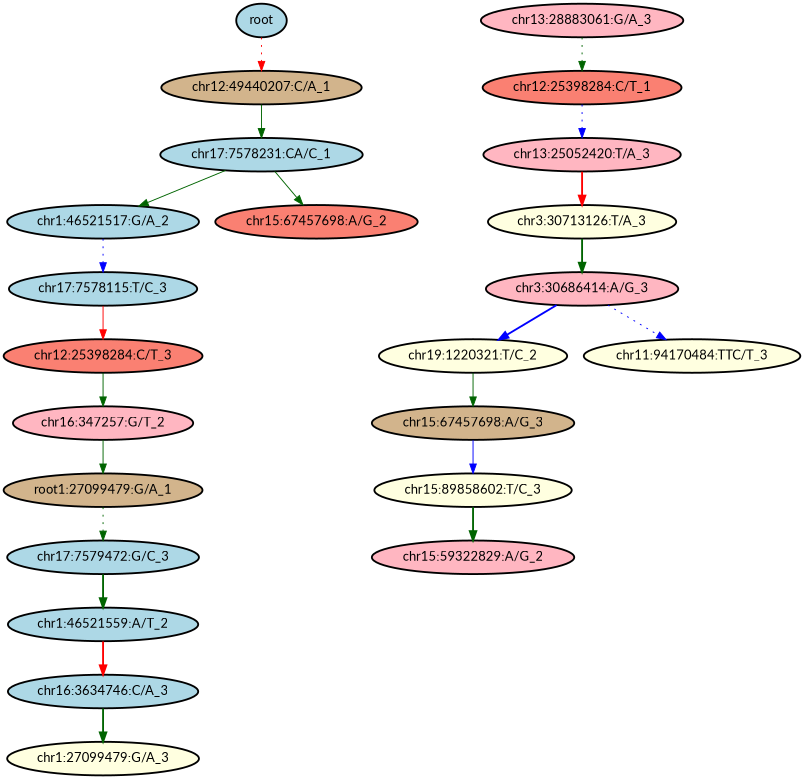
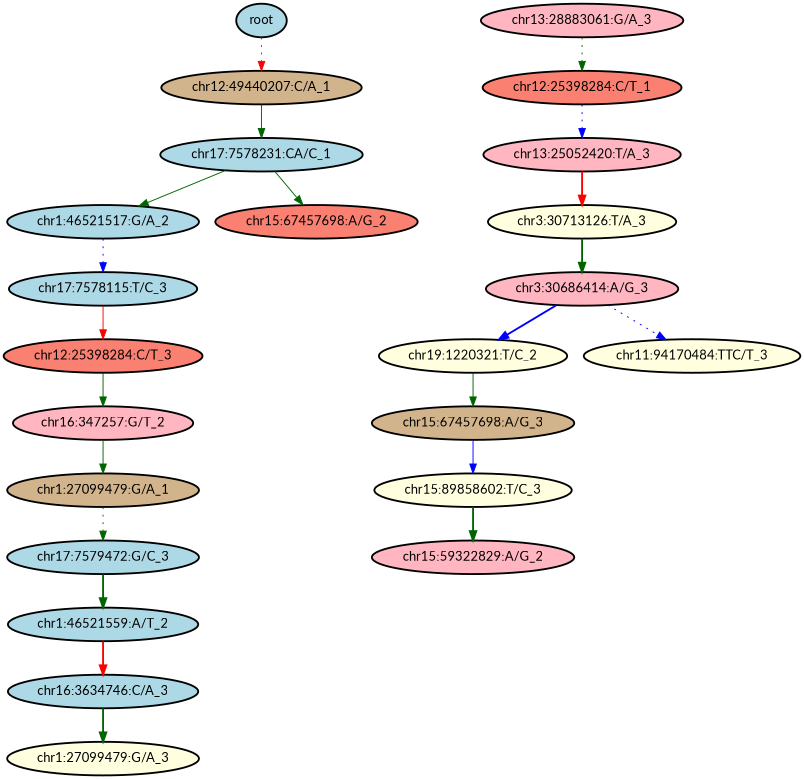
node "root1:27099479:G/A_1": label "root1:27099479:G/A_1" -> "chr1:27099479:G/A_1"
